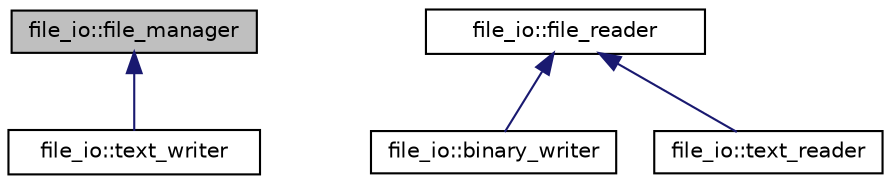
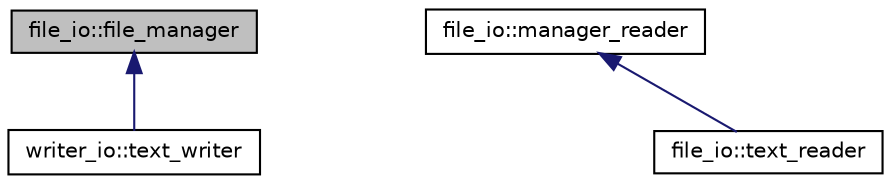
node "file_io::file_reader": label "file_io::file_reader" -> "file_io::manager_reader"
node "file_io::text_writer": label "file_io::text_writer" -> "writer_io::text_writer"
node "file_io::binary_writer": removed
